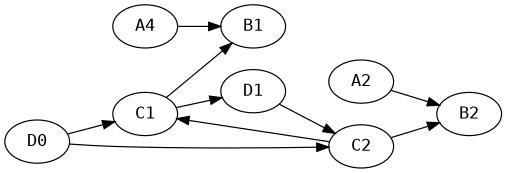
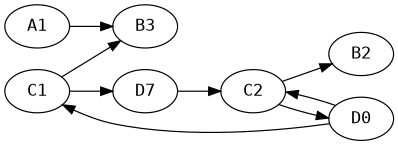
node "A4": label "A4" -> "A1"
node "B1": label "B1" -> "B3"
node "A2": removed
node "D1": label "D1" -> "D7"
edge "C2" -> "C1": now "C2" -> "D0"
